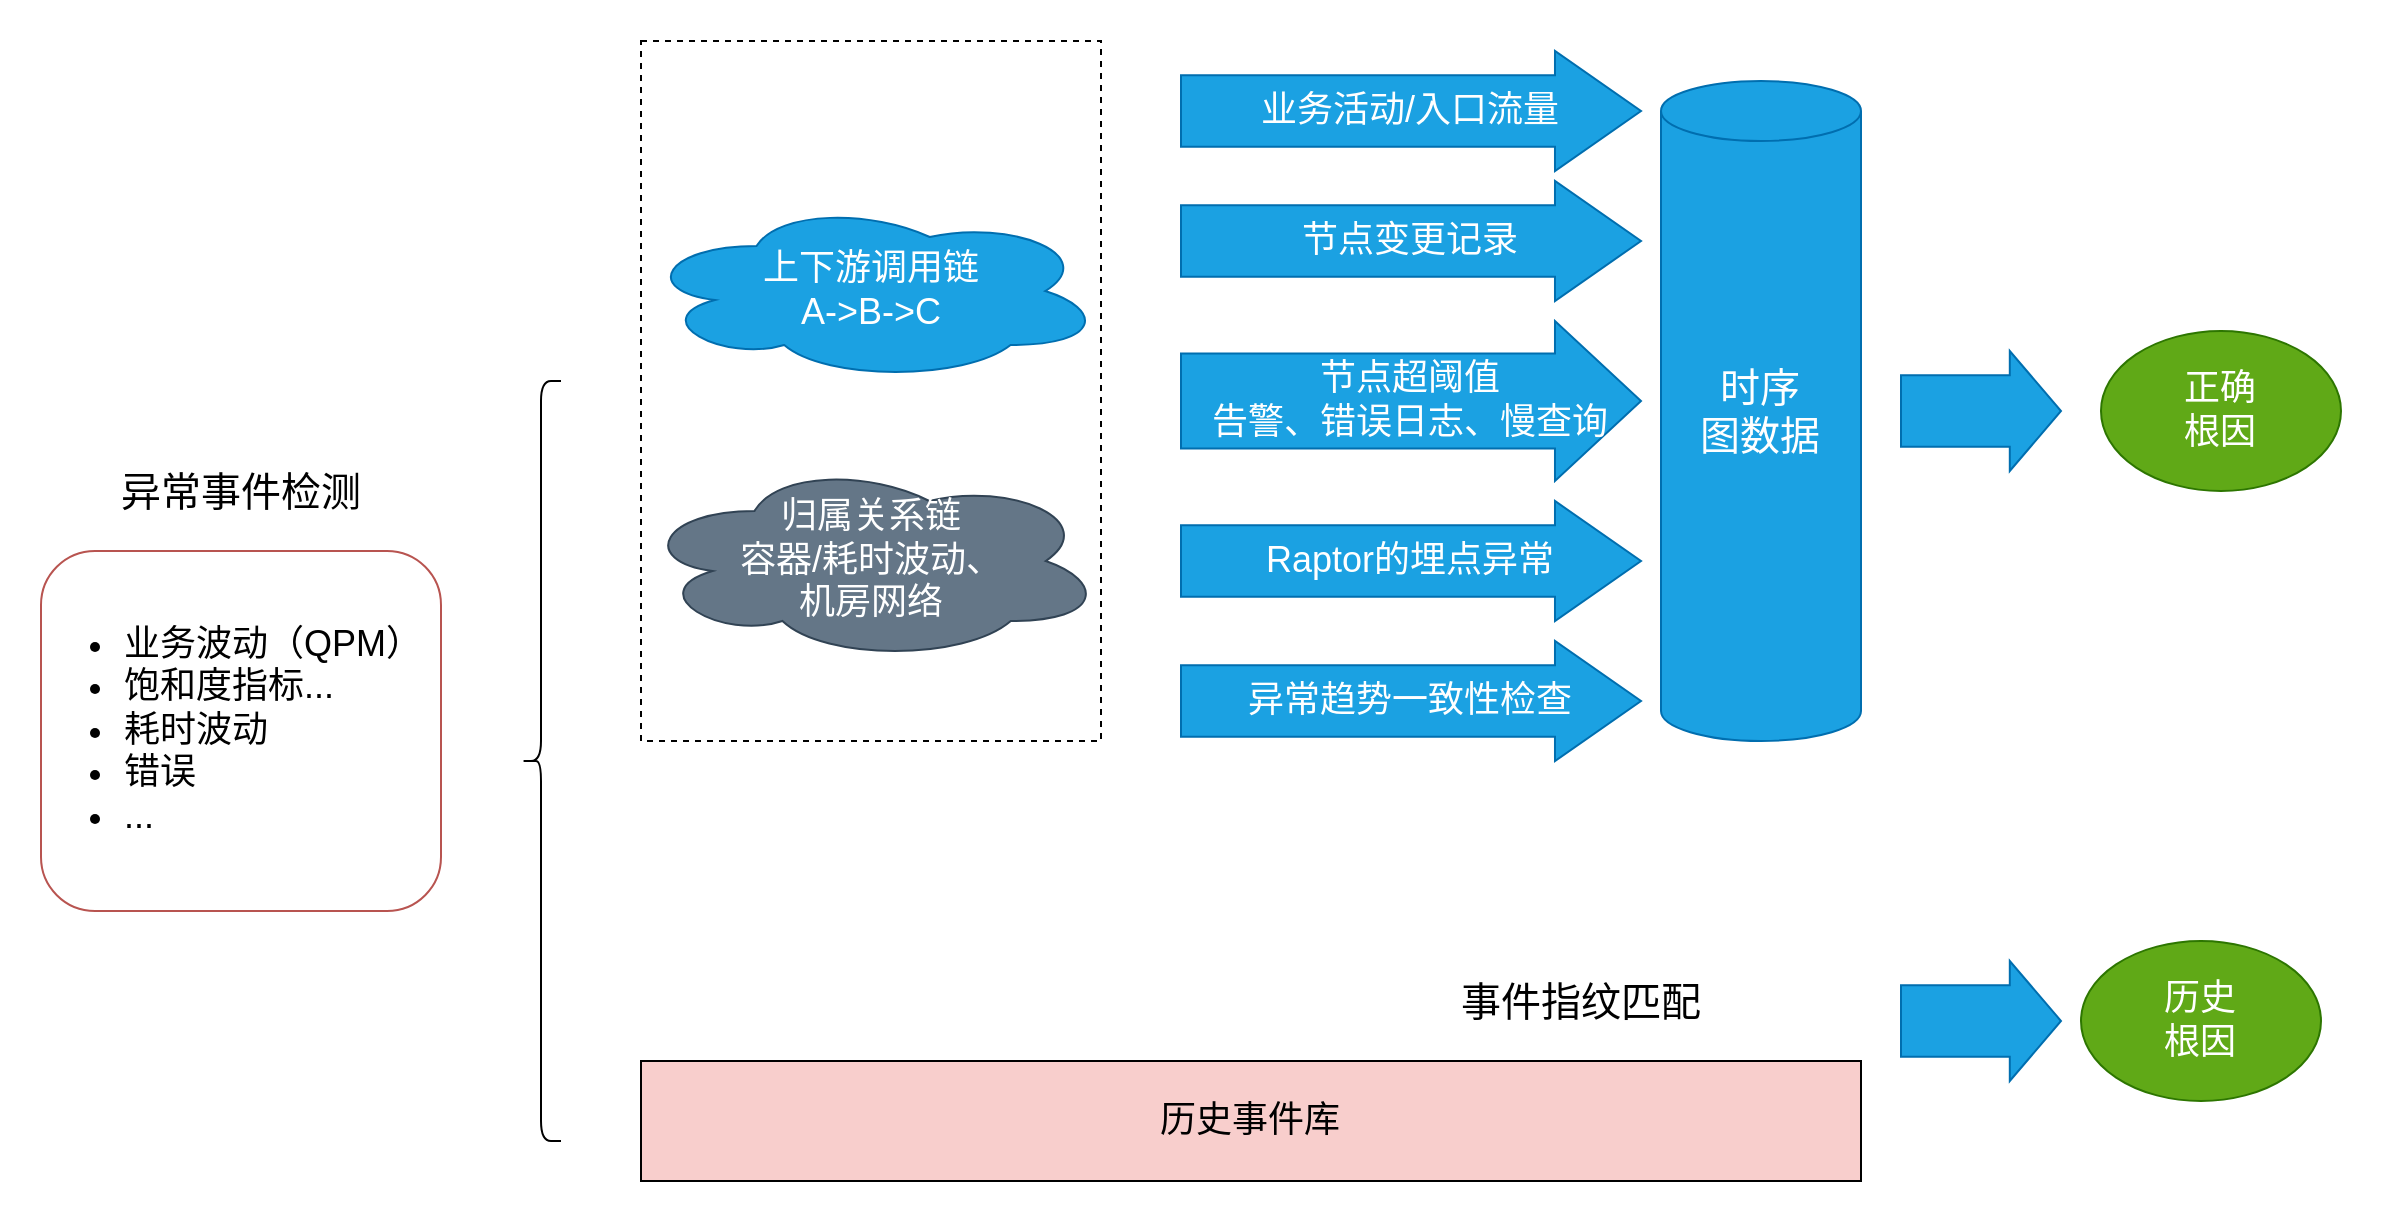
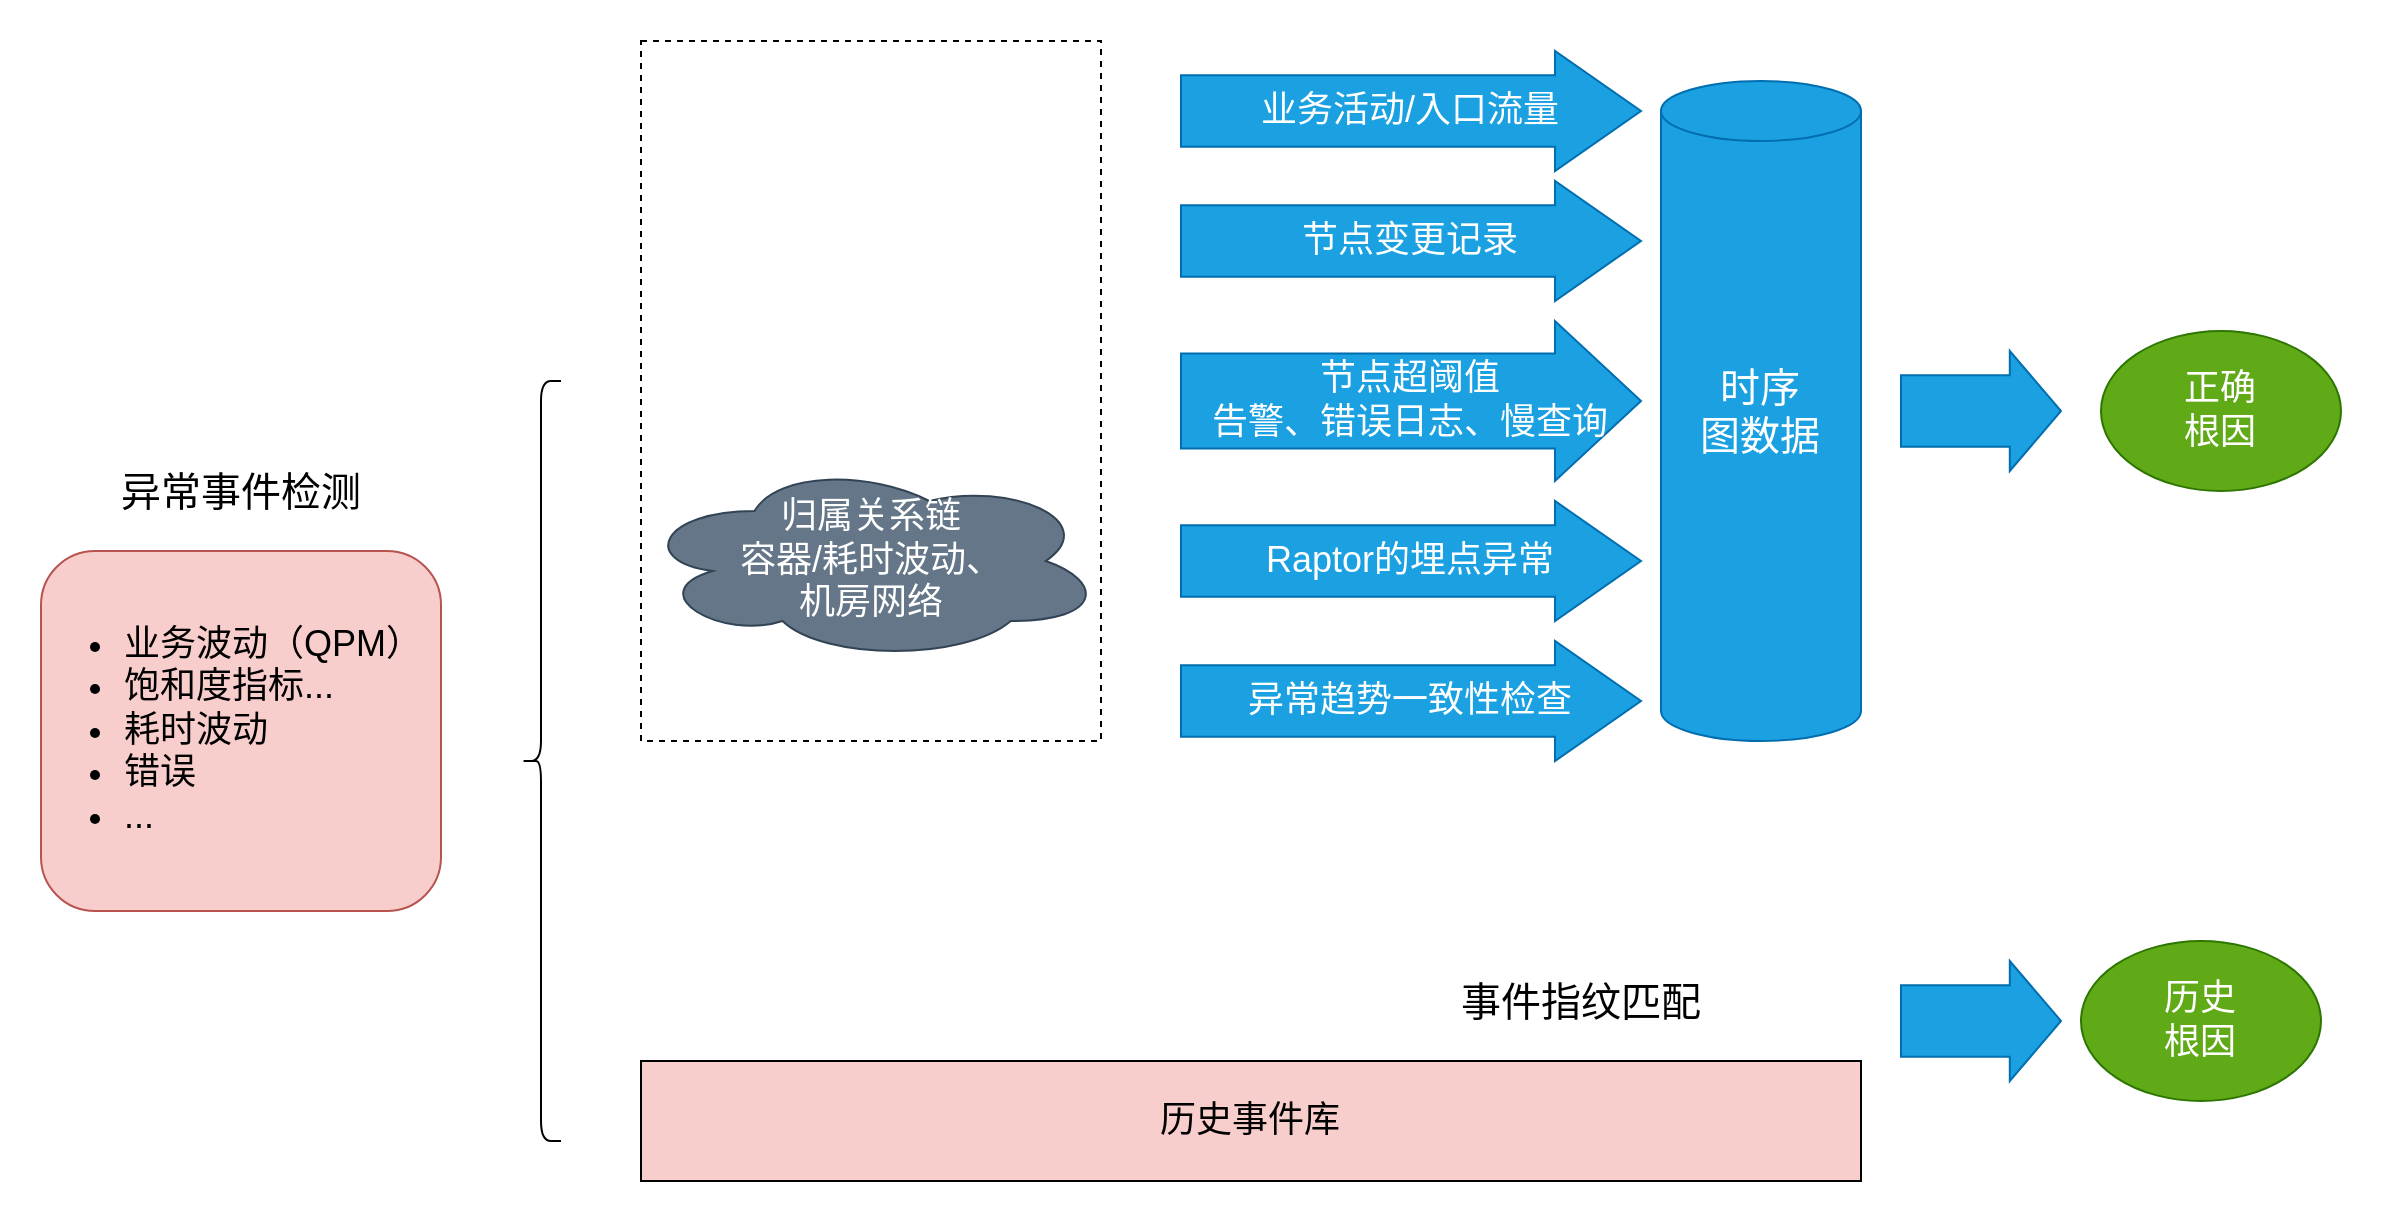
node "上下游调用链 A->B->C": removed
node "业务波动（QPM） 饱和度指标... 耗时波动 错误 ...": fillcolor #ffffff -> #f8cecc
